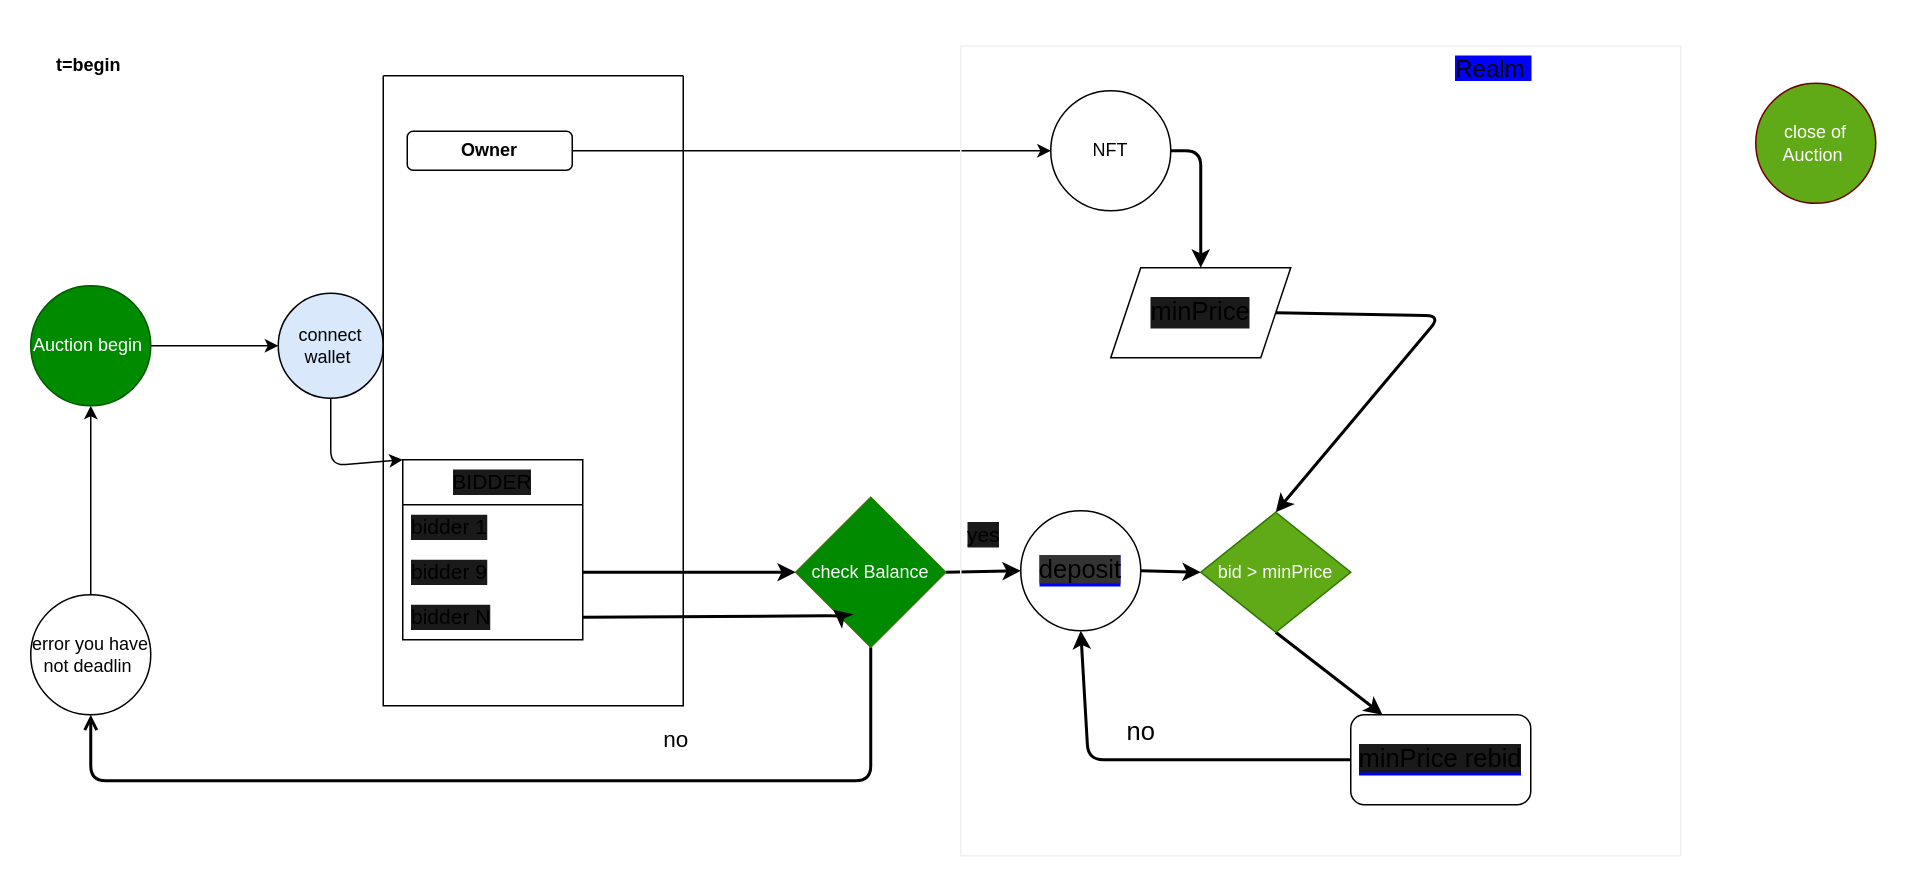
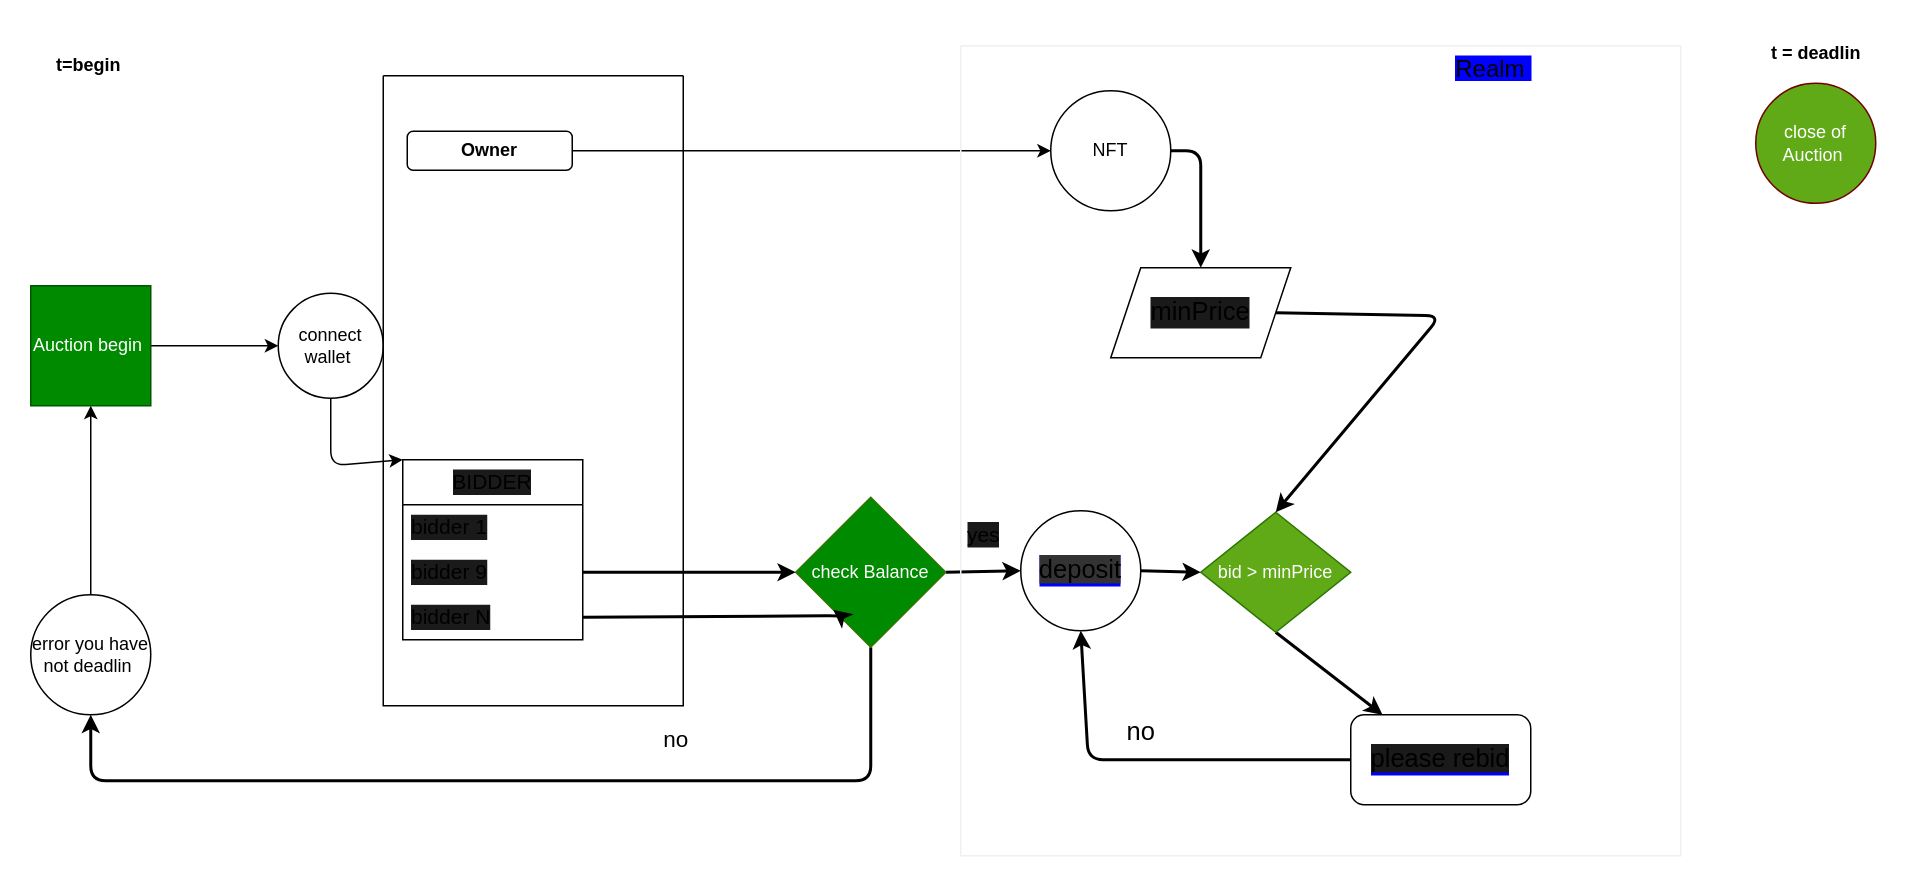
node "t = deadlin": added
node "Auction begin": shape ellipse -> rectangle
node "connect wallet": fillcolor #dae8fc -> #ffffff
edge "check Balance" -> "error you have not deadlin": arrowhead open -> classic
node "minPrice rebid": label "minPrice rebid" -> "please rebid"
